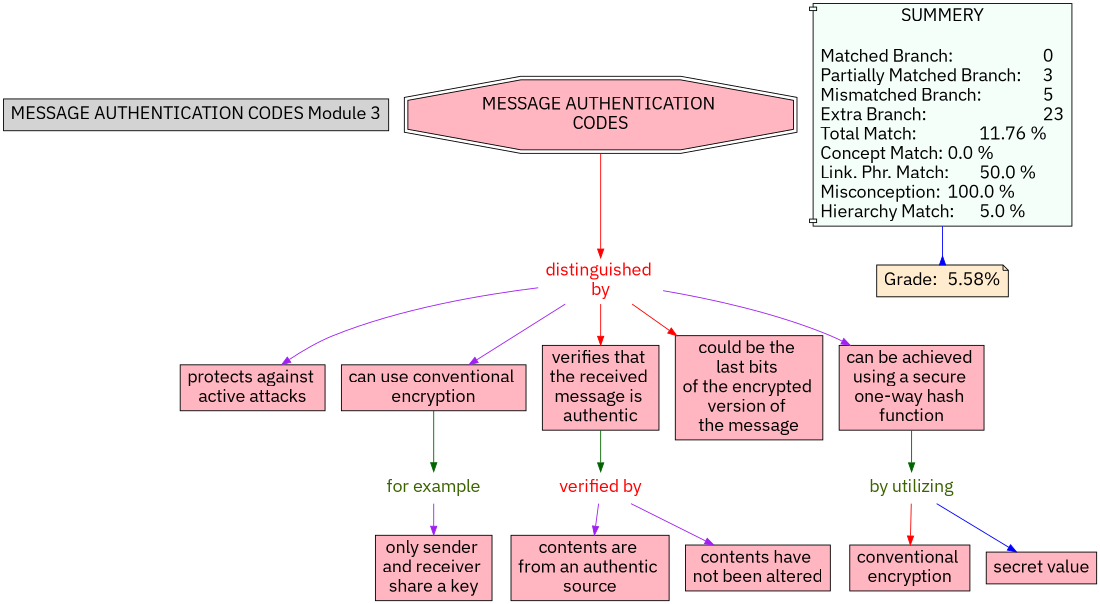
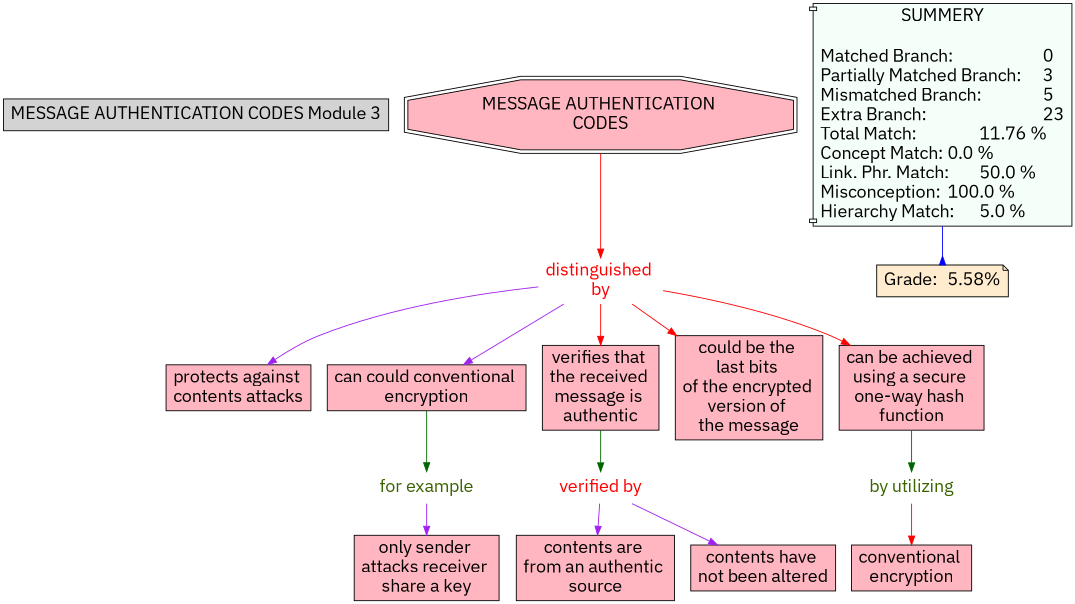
edge "distinguished by" -> "can be achieved using a secure one-way hash function": color purple -> red
node "protects against active attacks": label "protects against active attacks" -> "protects against contents attacks"
node "can use conventional encryption": label "can use conventional encryption" -> "can could conventional encryption"
node "only sender and receiver share a key": label "only sender and receiver share a key" -> "only sender attacks receiver share a key"
node "secret value": removed
